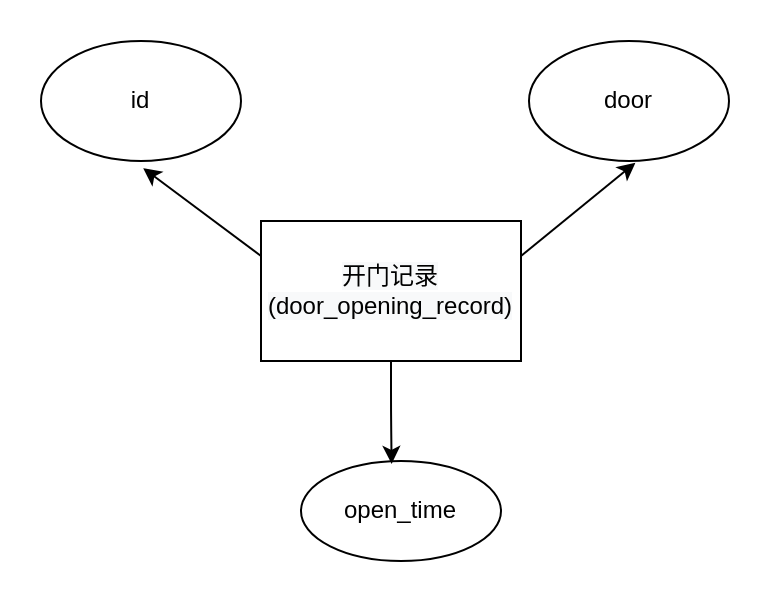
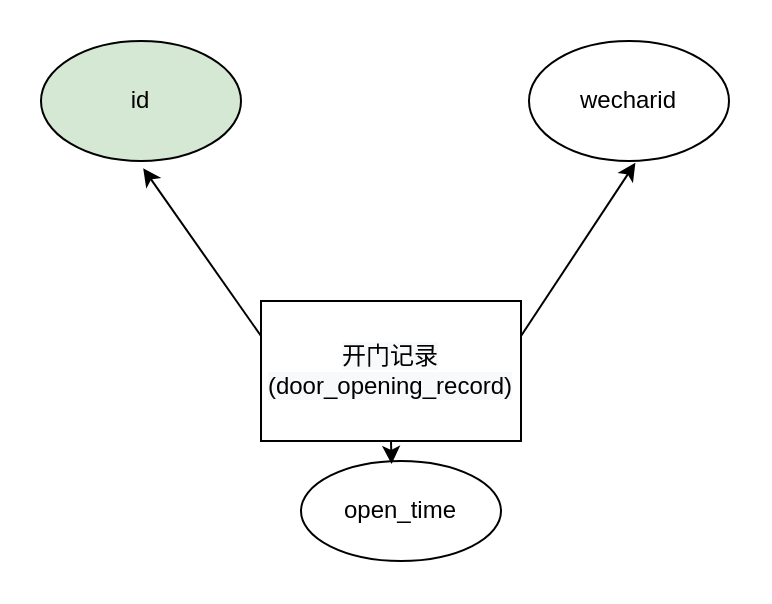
node "id": fillcolor #ffffff -> #d5e8d4
node "door": label "door" -> "wecharid"
node "开门记录(door_opening_record)": moved (391, 291) -> (391, 371)
